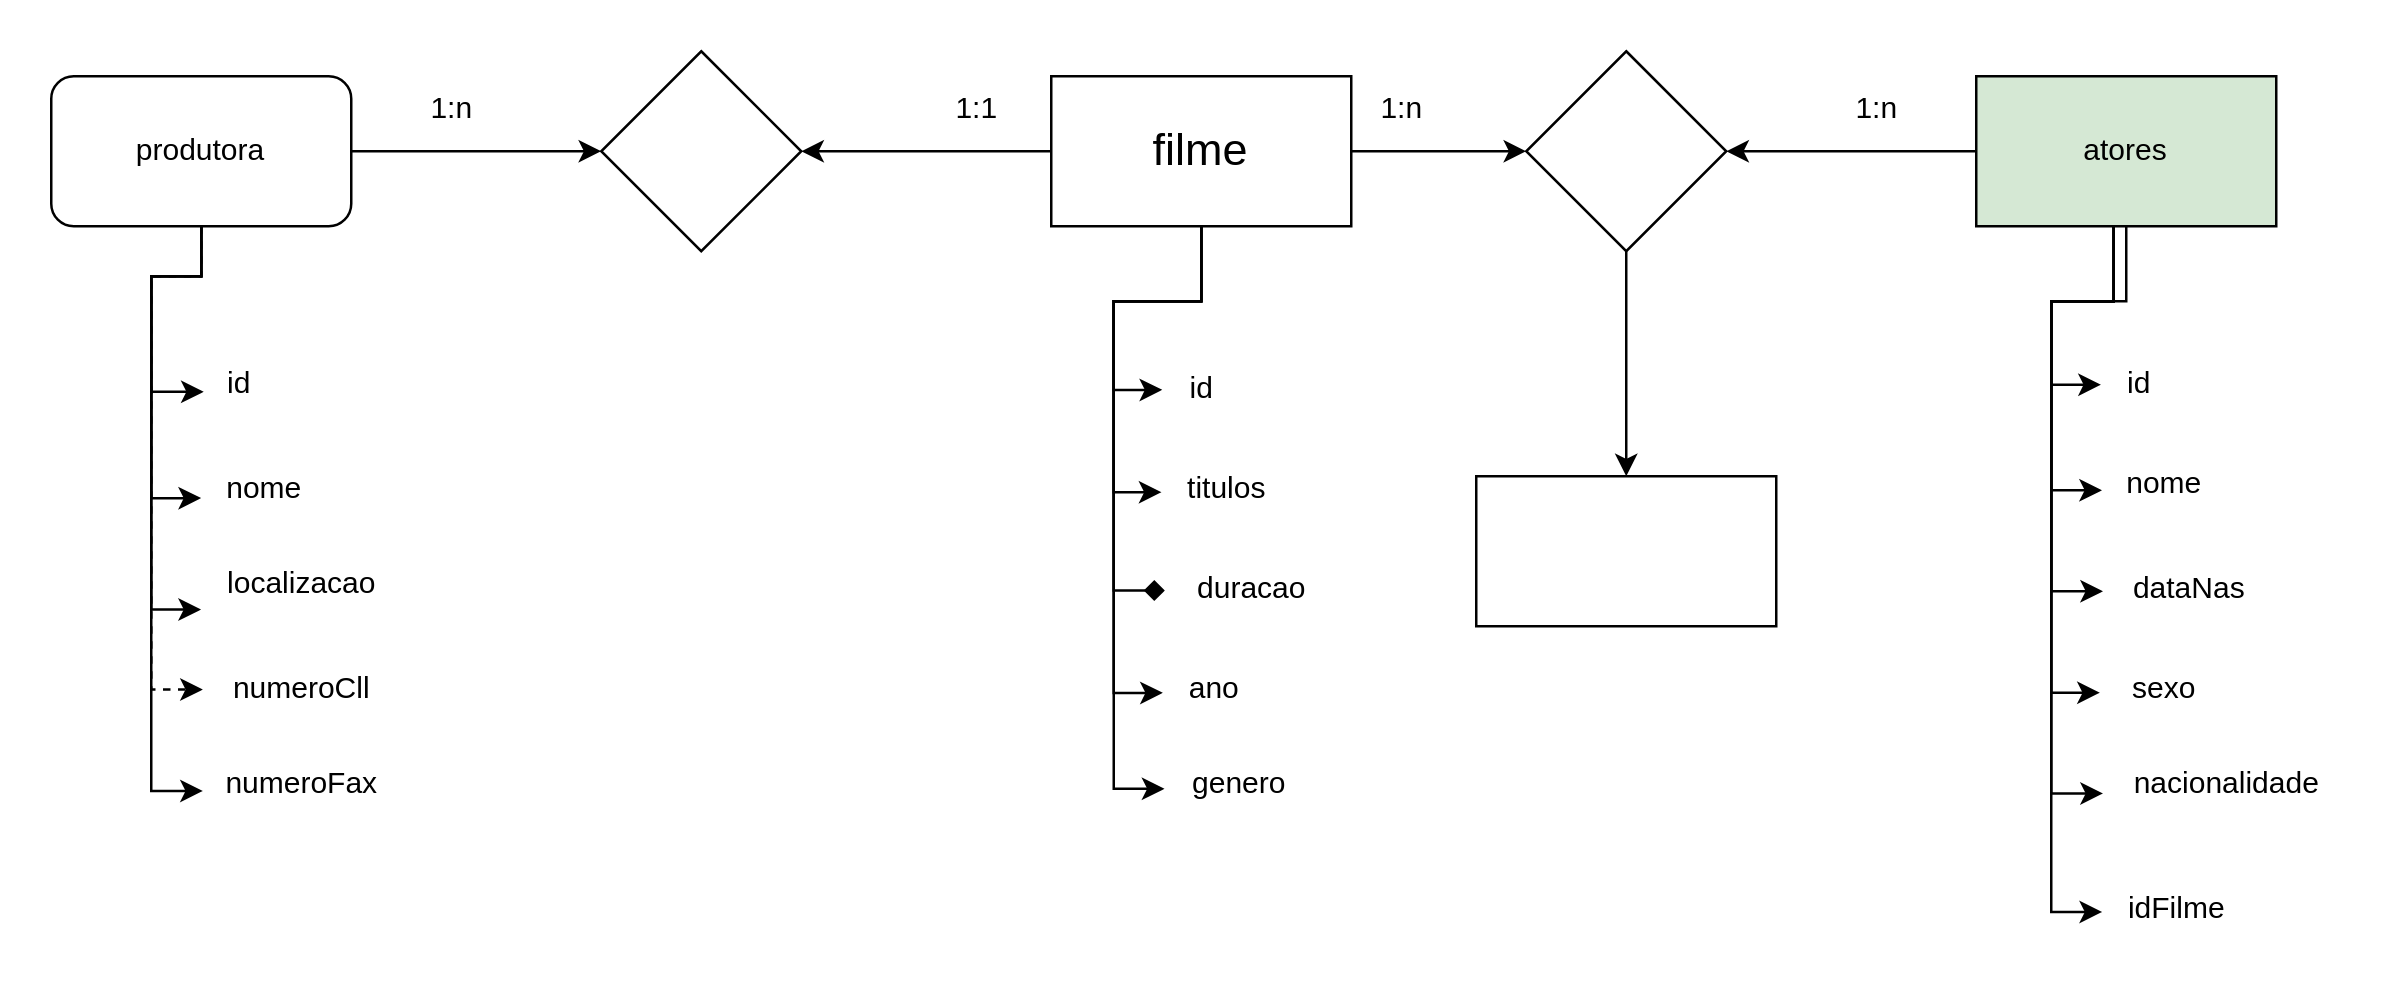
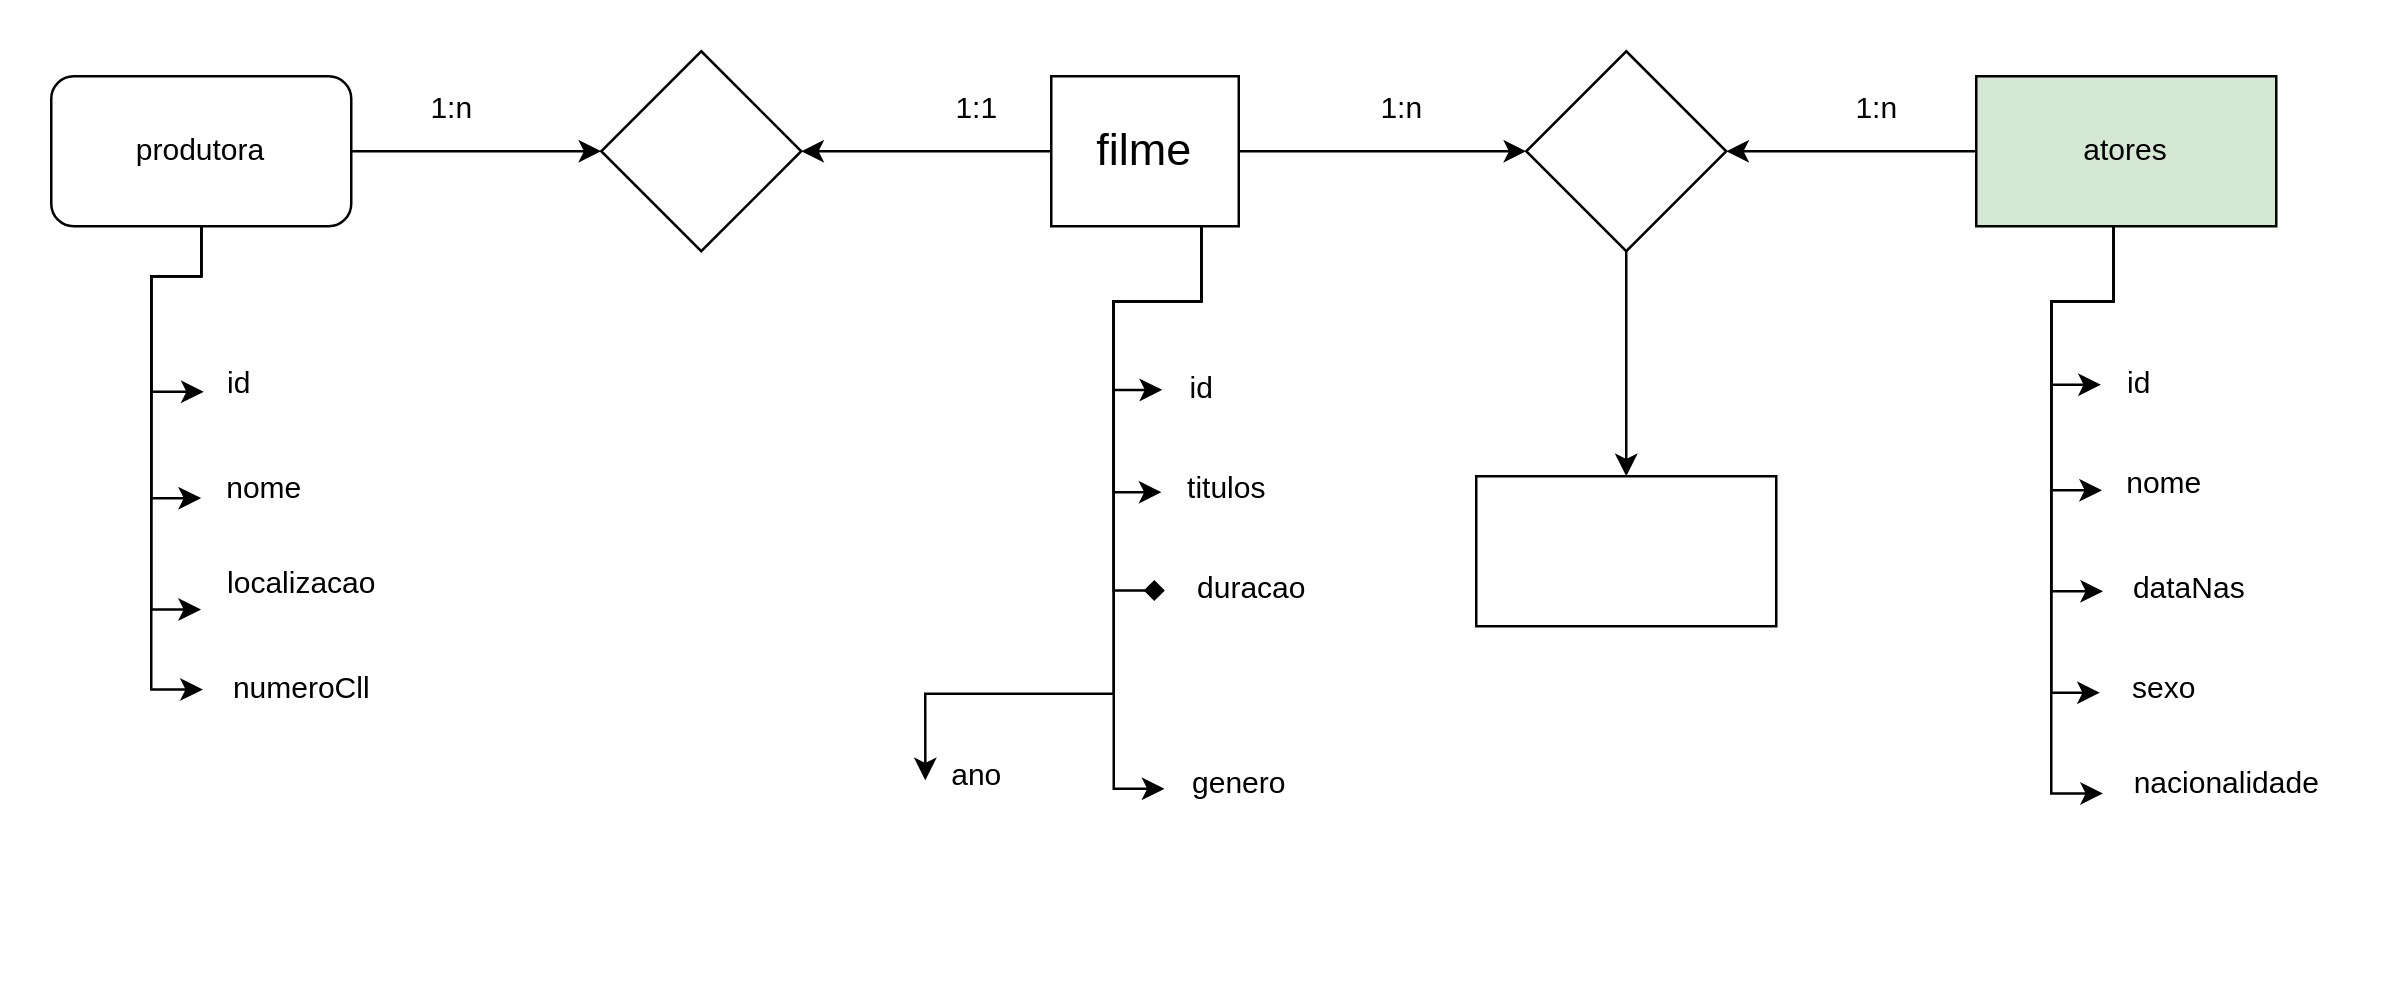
node "filme": size 300x150 -> 188x150
node "ano": moved (1214, 689) -> (976, 776)
edge "produtora" -> "numeroCll": style dashed -> solid
edge "produtora" -> "numeroFax": removed
node "numeroFax": removed
edge "atores" -> "idFilme": removed
node "idFilme": removed
